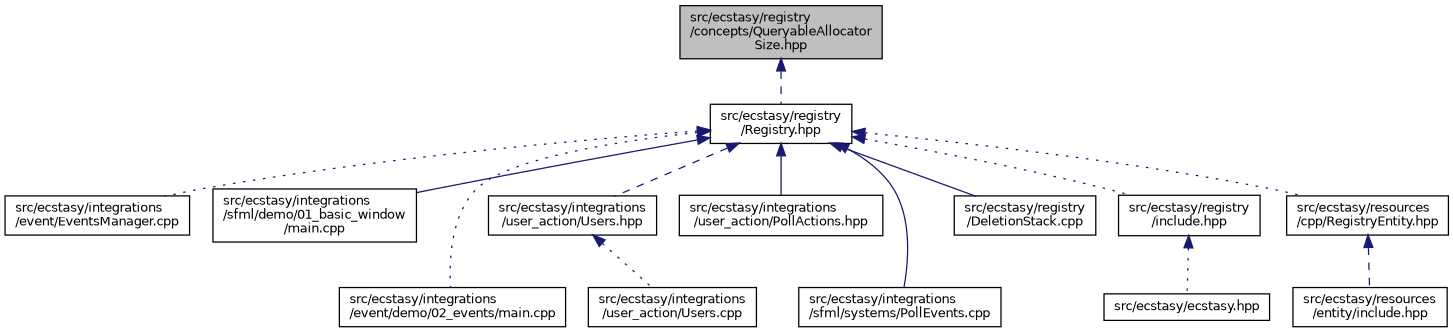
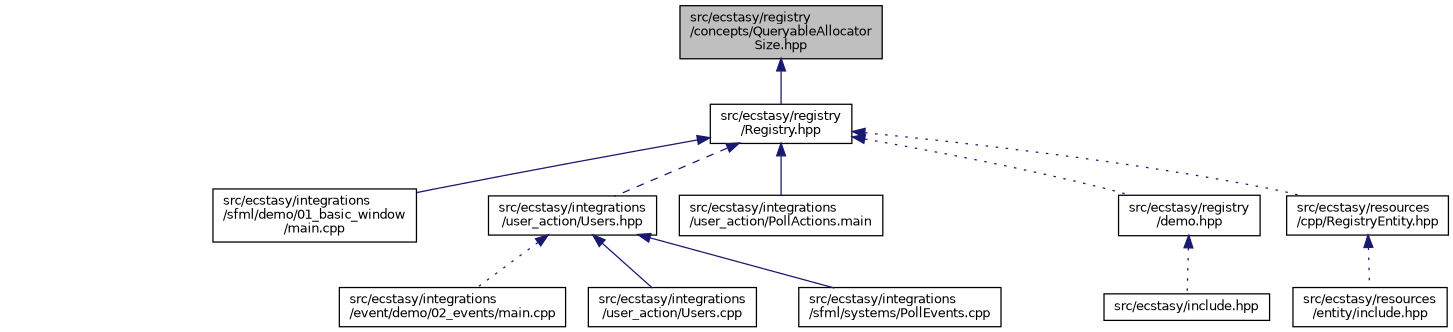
edge "src/ecstasy/registry /Registry.hpp" -> "src/ecstasy/registry /concepts/QueryableAllocator Size.hpp": style dashed -> solid
edge "src/ecstasy/integrations /event/demo/02_events/main.cpp" -> "src/ecstasy/registry /Registry.hpp": now "src/ecstasy/integrations /event/demo/02_events/main.cpp" -> "src/ecstasy/integrations /user_action/Users.hpp"
edge "src/ecstasy/integrations /sfml/systems/PollEvents.cpp" -> "src/ecstasy/registry /Registry.hpp": now "src/ecstasy/integrations /sfml/systems/PollEvents.cpp" -> "src/ecstasy/integrations /user_action/Users.hpp"
node "src/ecstasy/integrations /event/EventsManager.cpp": removed
node "src/ecstasy/integrations /user_action/PollActions.hpp": label "src/ecstasy/integrations /user_action/PollActions.hpp" -> "src/ecstasy/integrations /user_action/PollActions.main"
node "src/ecstasy/registry /DeletionStack.cpp": removed
node "src/ecstasy/registry /include.hpp": label "src/ecstasy/registry /include.hpp" -> "src/ecstasy/registry /demo.hpp"
edge "src/ecstasy/integrations /user_action/Users.cpp" -> "src/ecstasy/integrations /user_action/Users.hpp": style dotted -> solid
edge "src/ecstasy/resources /entity/include.hpp" -> "src/ecstasy/resources /cpp/RegistryEntity.hpp": style dashed -> dotted
node "src/ecstasy/ecstasy.hpp": label "src/ecstasy/ecstasy.hpp" -> "src/ecstasy/include.hpp"
